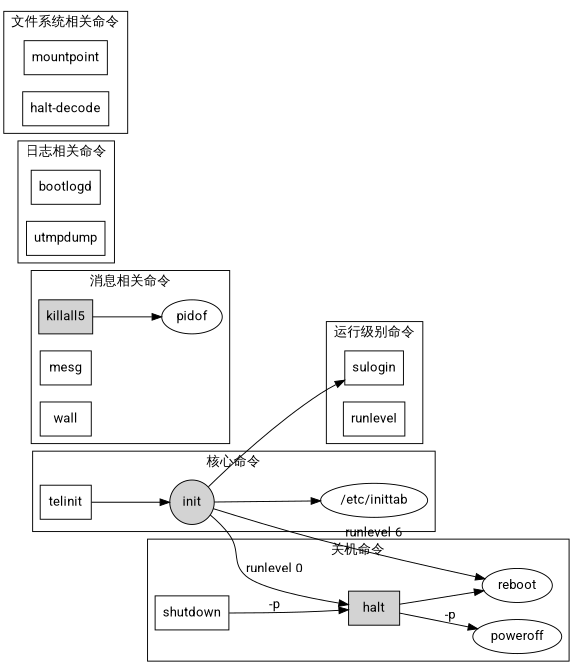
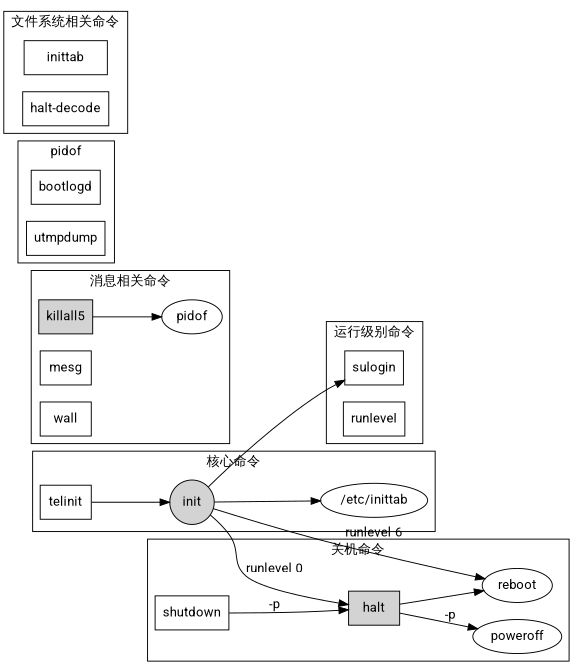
node "mountpoint": label "mountpoint" -> "inittab"
cluster "日志相关命令": label "日志相关命令" -> "pidof"
